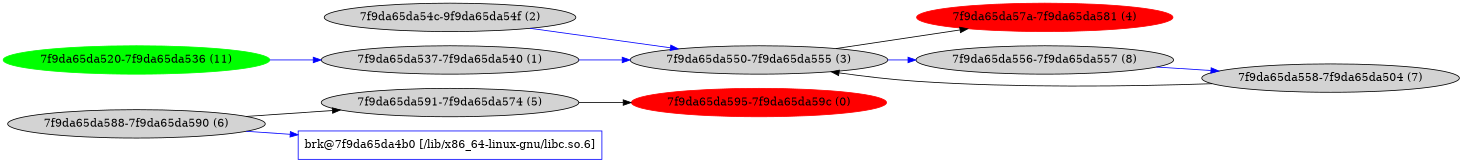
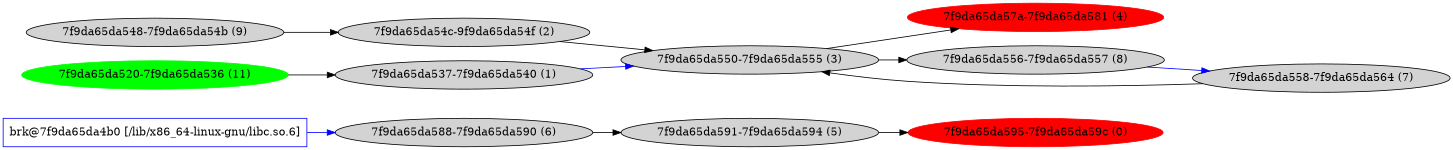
node "7f9da65da548-7f9da65da54b (9)": added
edge "7f9da65da54c-9f9da65da54f (2)" -> "7f9da65da550-7f9da65da555 (3)": color blue -> black
edge "7f9da65da520-7f9da65da536 (11)" -> "7f9da65da537-7f9da65da540 (1)": color blue -> black
edge "7f9da65da550-7f9da65da555 (3)" -> "7f9da65da556-7f9da65da557 (8)": color blue -> black
node "7f9da65da558-7f9da65da504 (7)": label "7f9da65da558-7f9da65da504 (7)" -> "7f9da65da558-7f9da65da564 (7)"
node "7f9da65da591-7f9da65da574 (5)": label "7f9da65da591-7f9da65da574 (5)" -> "7f9da65da591-7f9da65da594 (5)"
edge "7f9da65da588-7f9da65da590 (6)" -> "brk@7f9da65da4b0 [/lib/x86_64-linux-gnu/libc.so.6]": reversed
